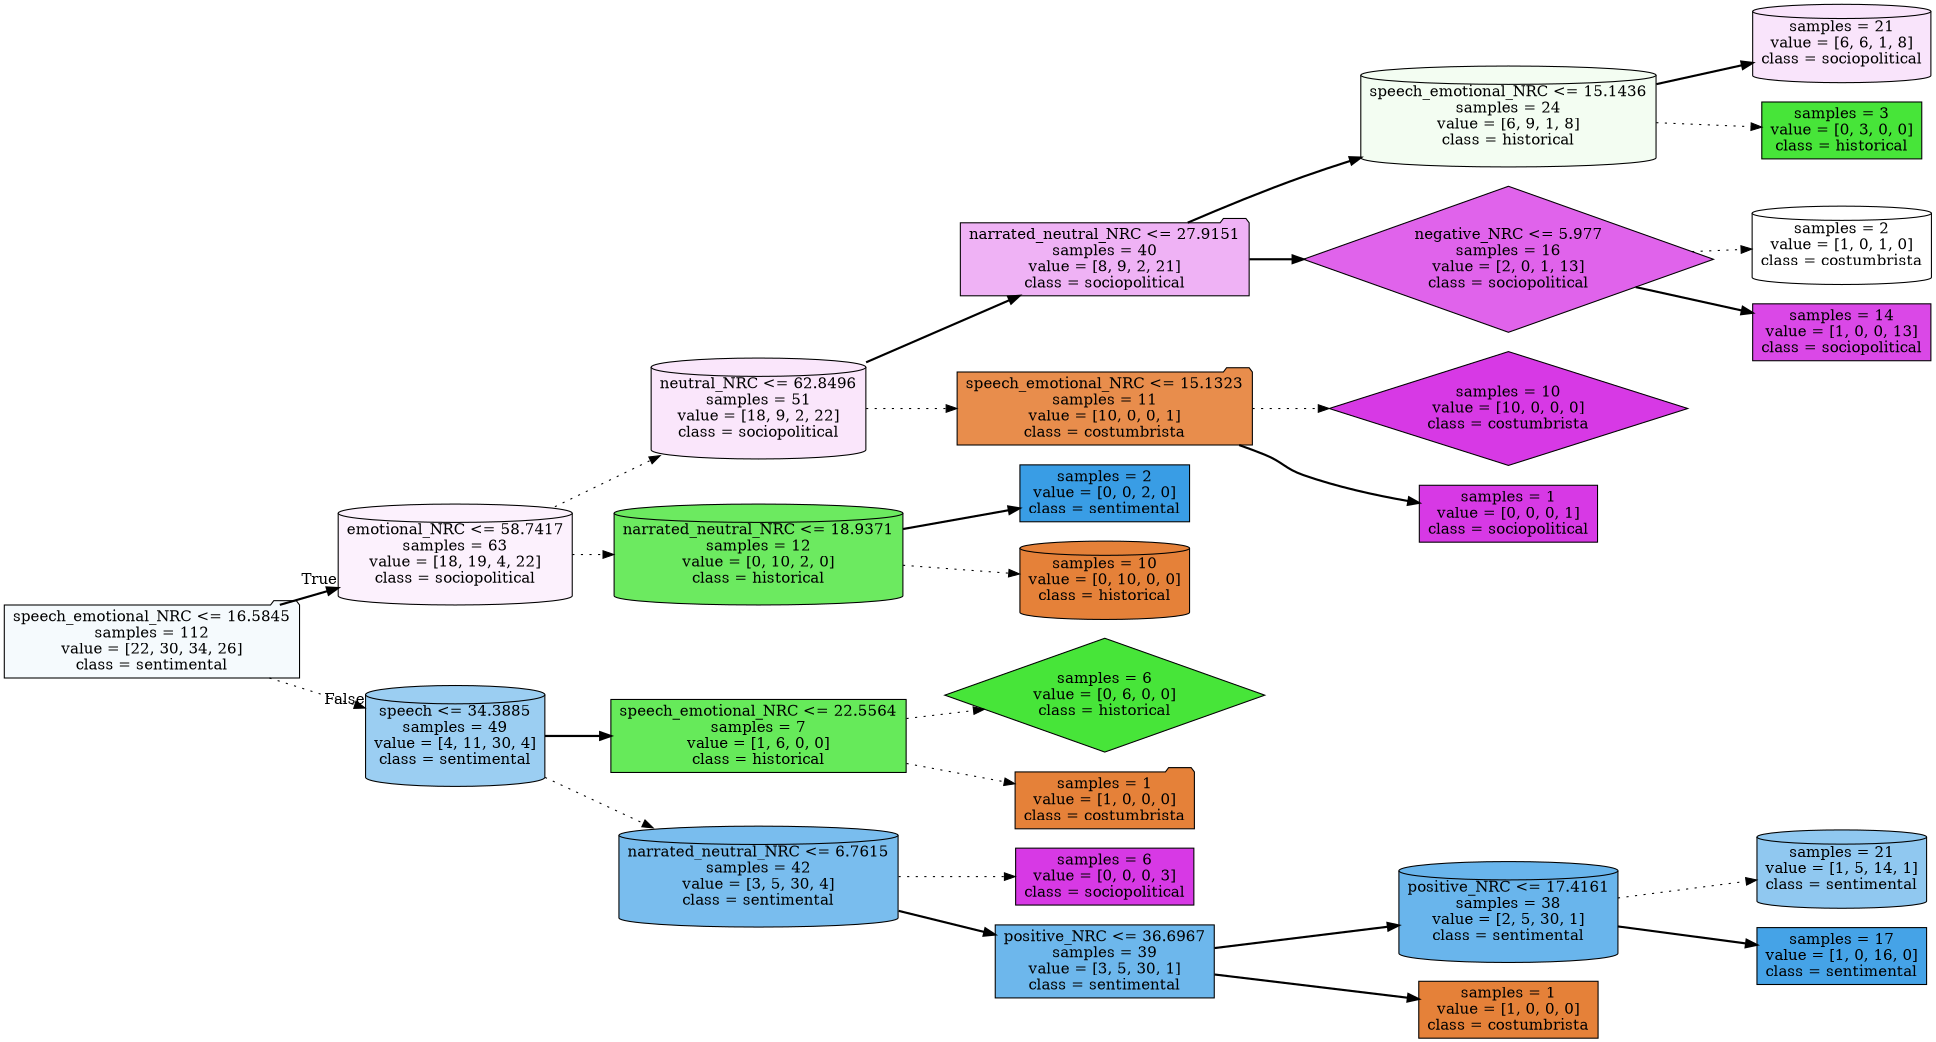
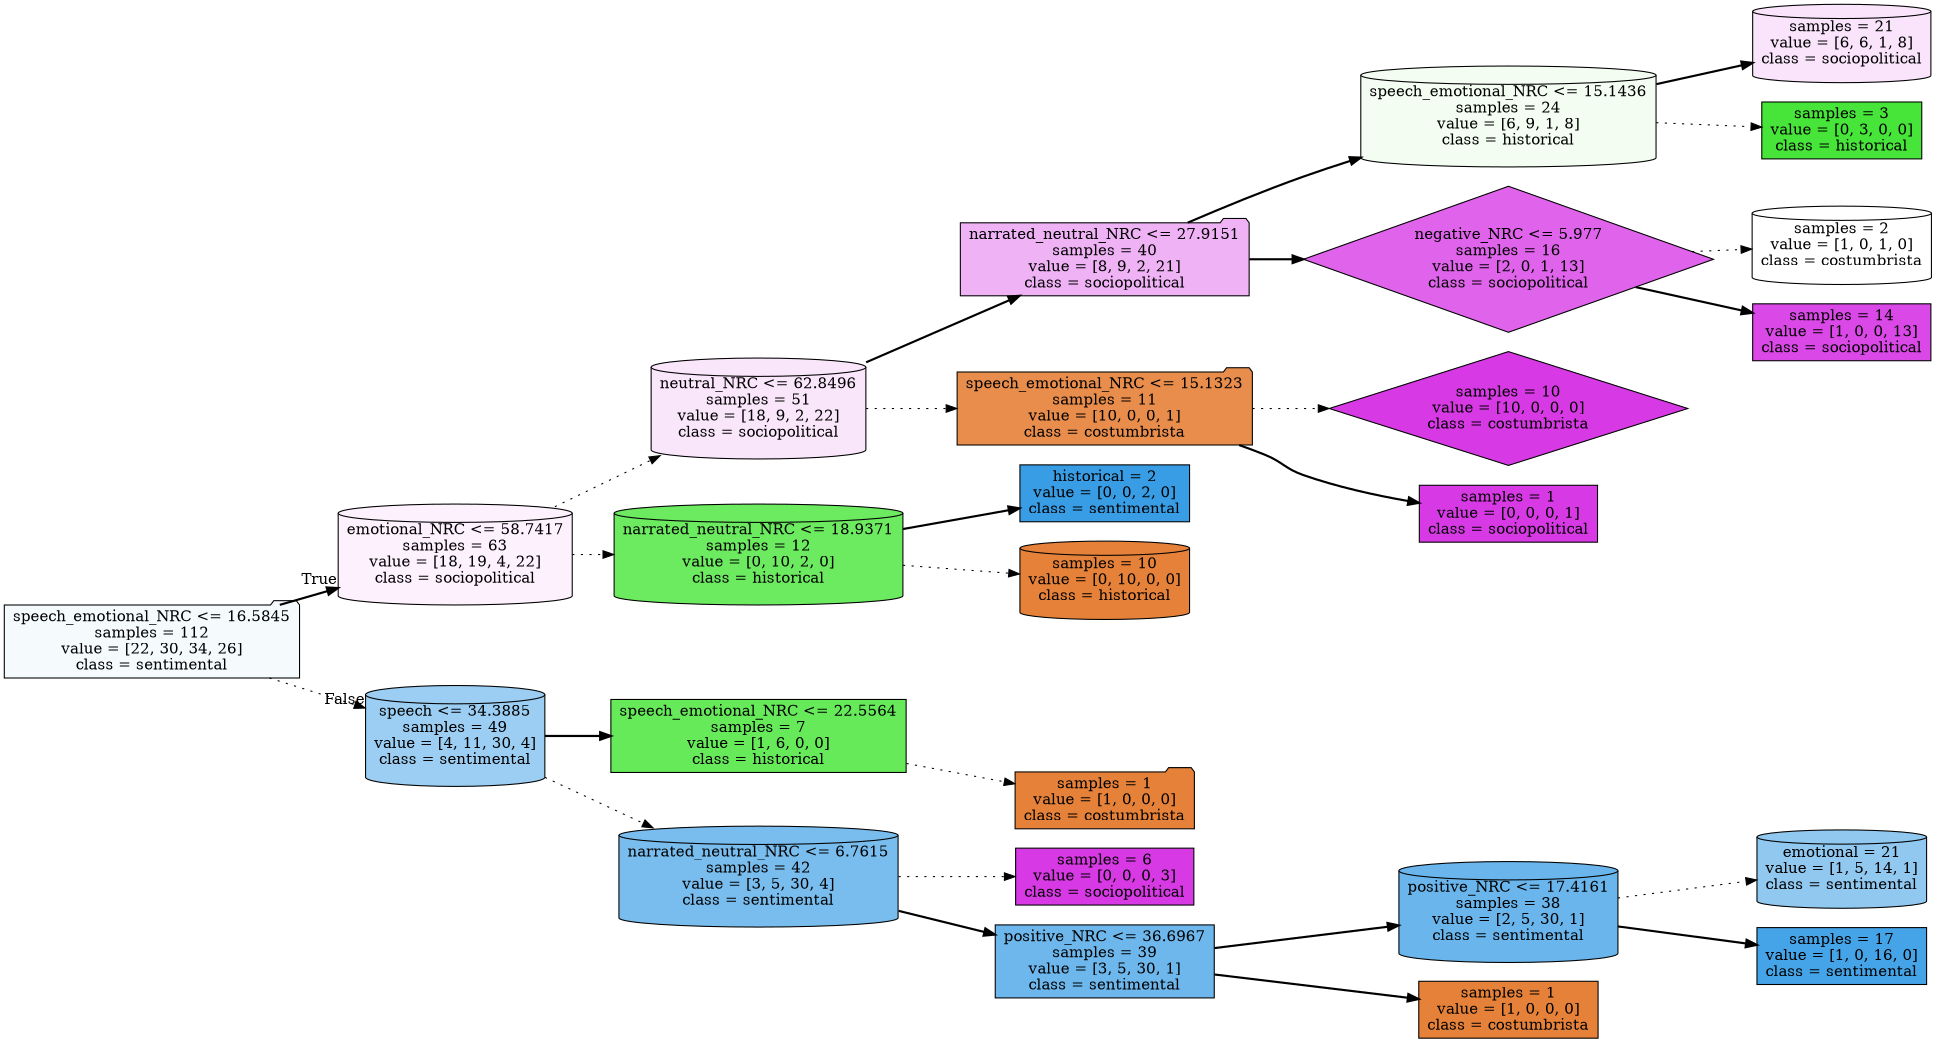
node "samples = 2 value = [0, 0, 2, 0] class = sentimental": label "samples = 2 value = [0, 0, 2, 0] class = sentimental" -> "historical = 2 value = [0, 0, 2, 0] class = sentimental"
node "samples = 6 value = [0, 6, 0, 0] class = historical": removed
node "samples = 21 value = [1, 5, 14, 1] class = sentimental": label "samples = 21 value = [1, 5, 14, 1] class = sentimental" -> "emotional = 21 value = [1, 5, 14, 1] class = sentimental"
